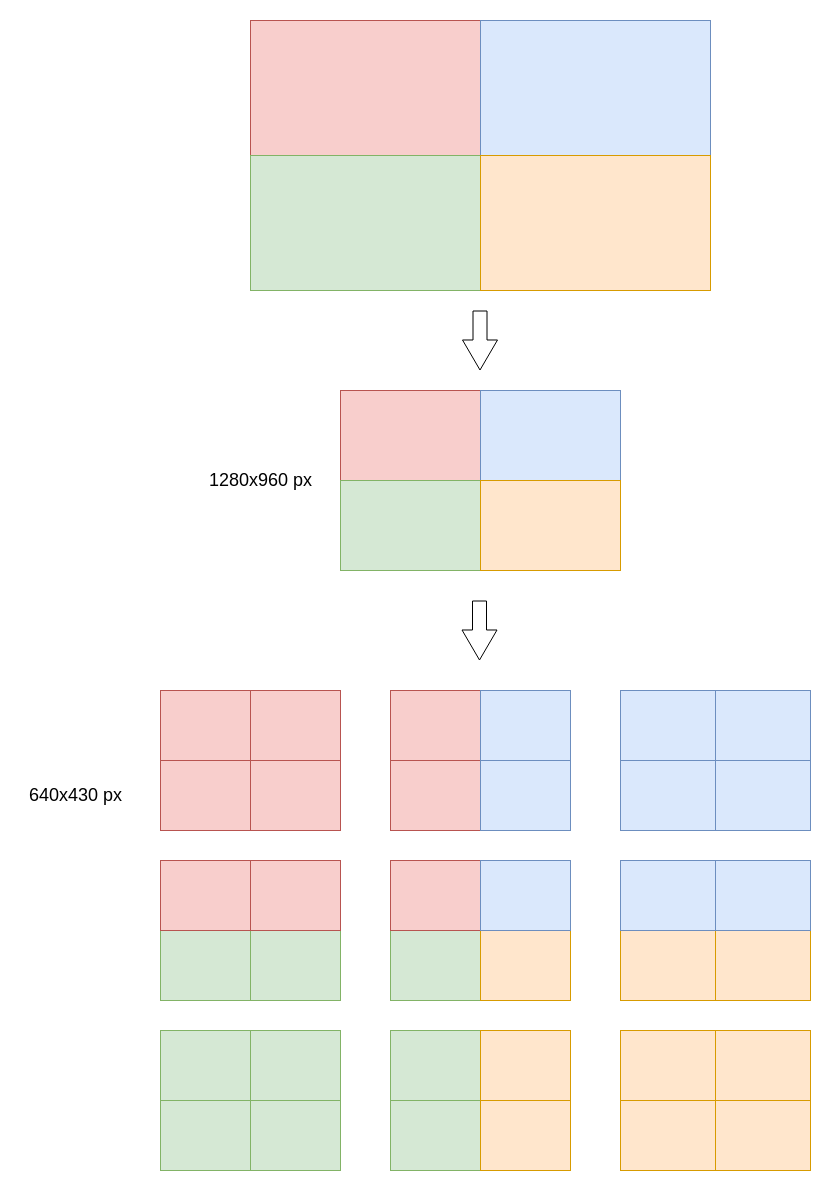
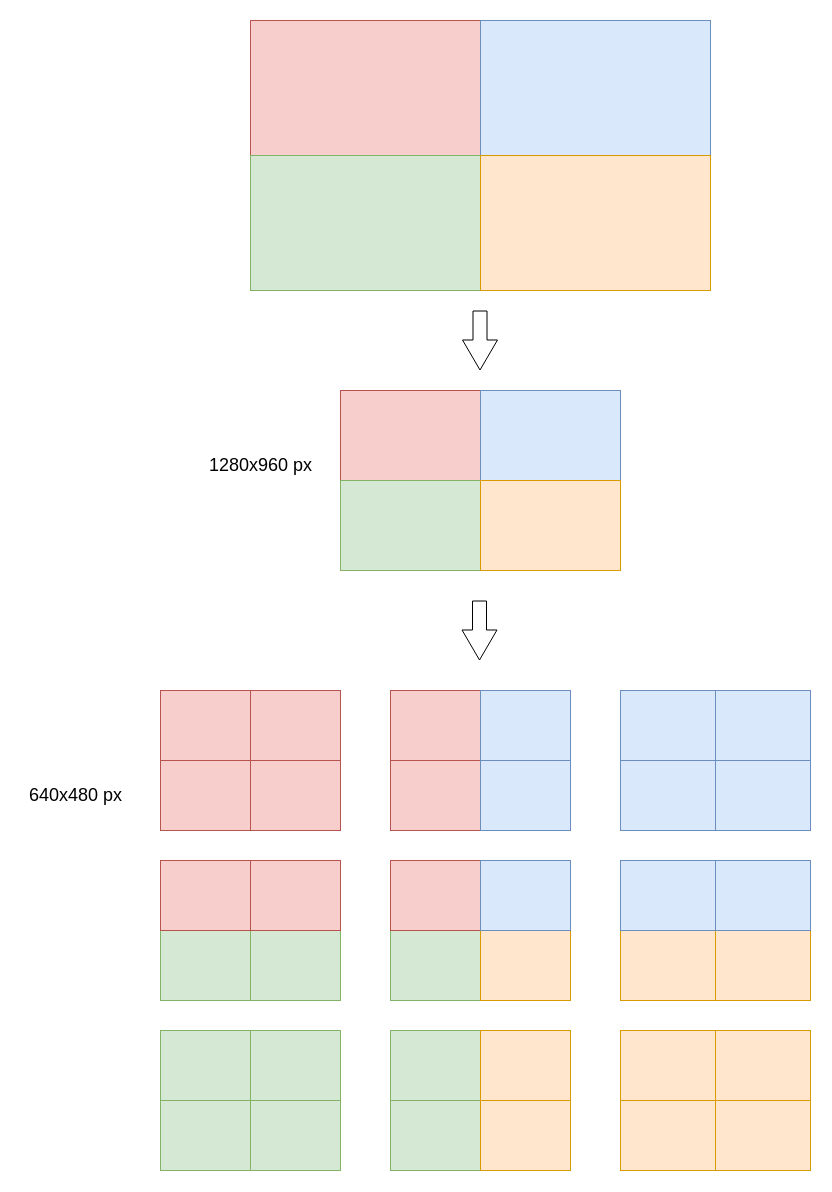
node "1280x960 px": moved (261, 481) -> (261, 466)
node "640x430 px": label "640x430 px" -> "640x480 px"
